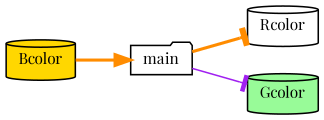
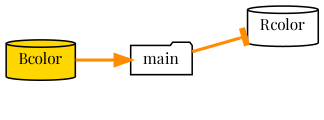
node "Gcolor": removed
